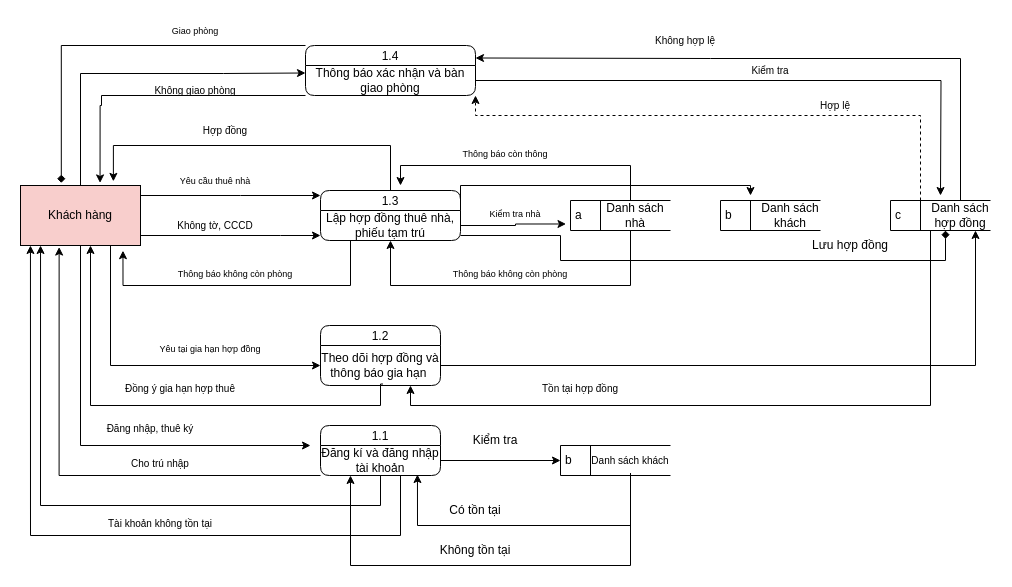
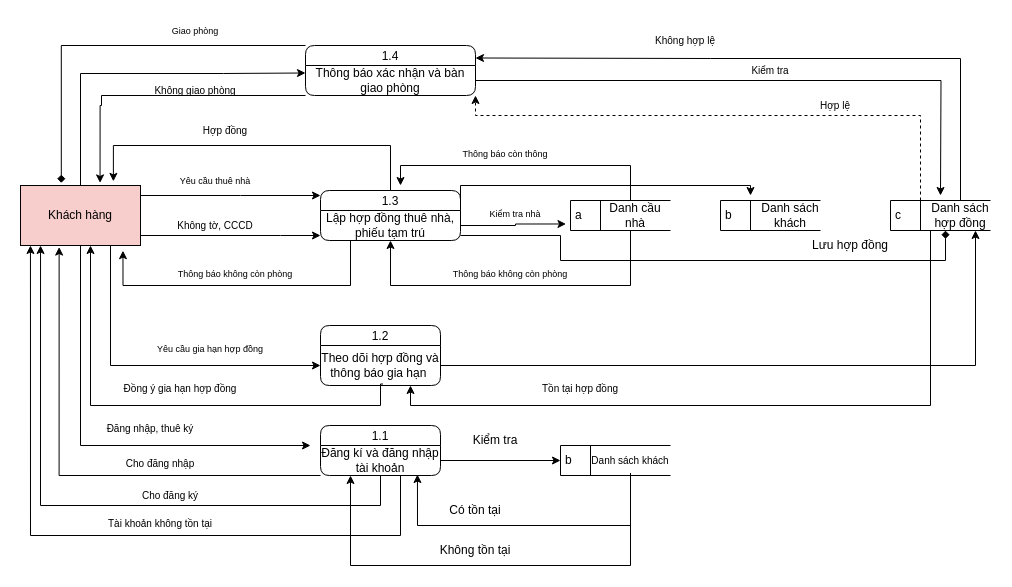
node "Danh sách nhà": label "Danh sách nhà" -> "Danh cầu nhà"
node "Yêu tại gia hạn hợp đồng": label "Yêu tại gia hạn hợp đồng" -> "Yêu cầu gia hạn hợp đồng"
node "Đồng ý gia hạn hợp thuê": label "Đồng ý gia hạn hợp thuê" -> "Đồng ý gia hạn hợp đồng"
node "Cho trú nhập": label "Cho trú nhập" -> "Cho đăng nhập"
node "Cho đăng ký": added
